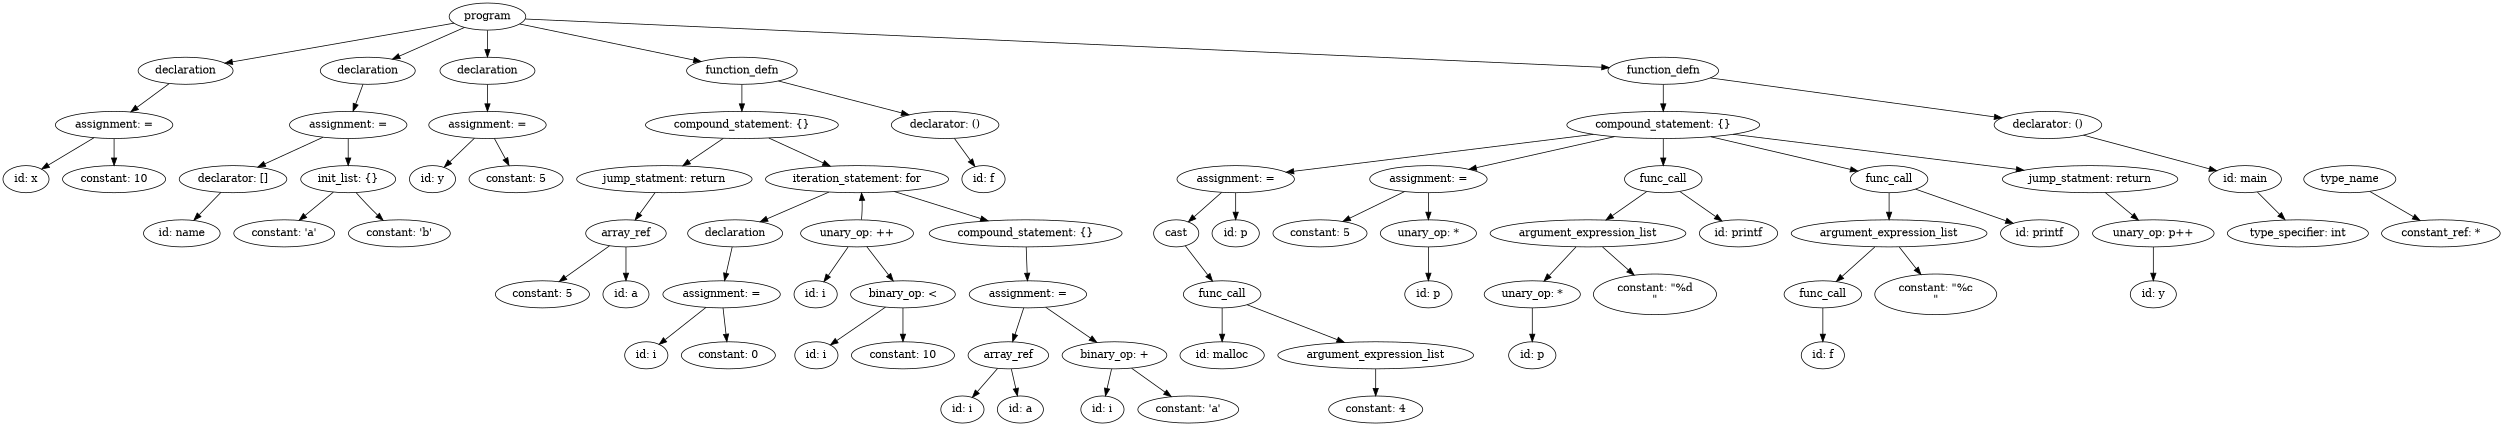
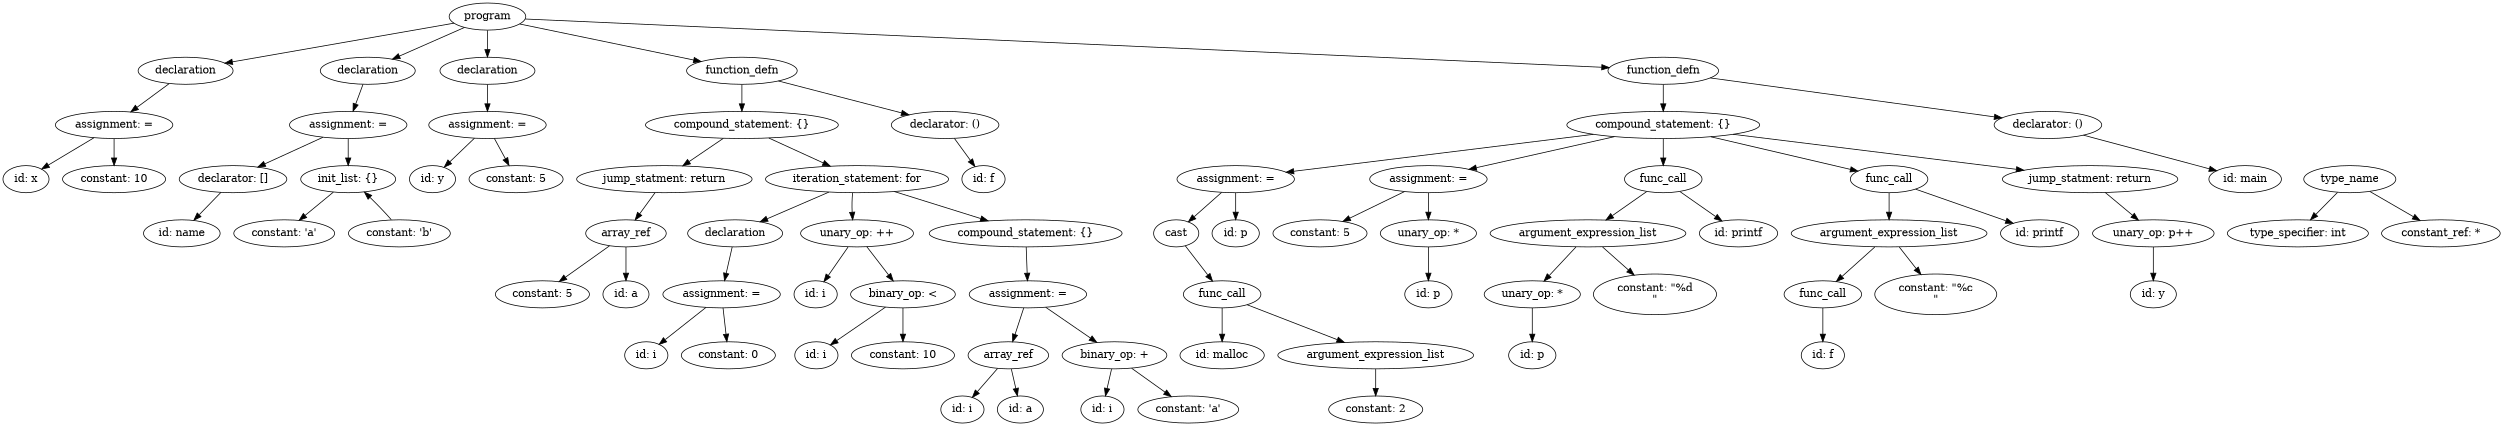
edge "id: main" -> "type_specifier: int": now "type_name" -> "type_specifier: int"
edge "init_list: {}" -> "constant: 'b'": reversed
edge "unary_op: ++" -> "iteration_statement: for": reversed
node "constant: 4": label "constant: 4" -> "constant: 2"
